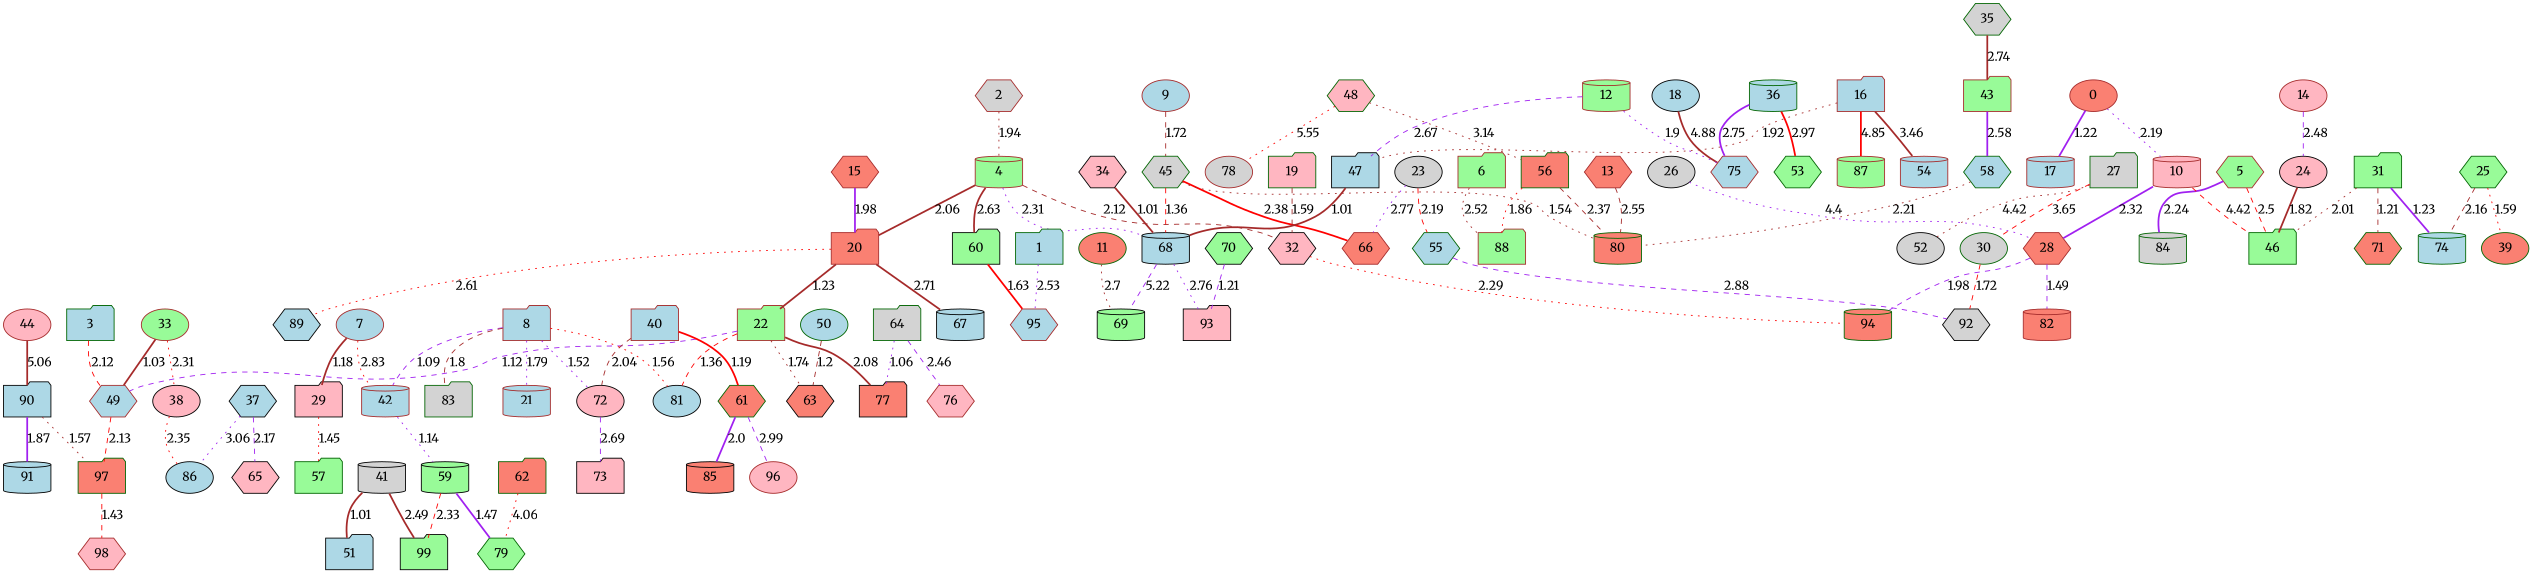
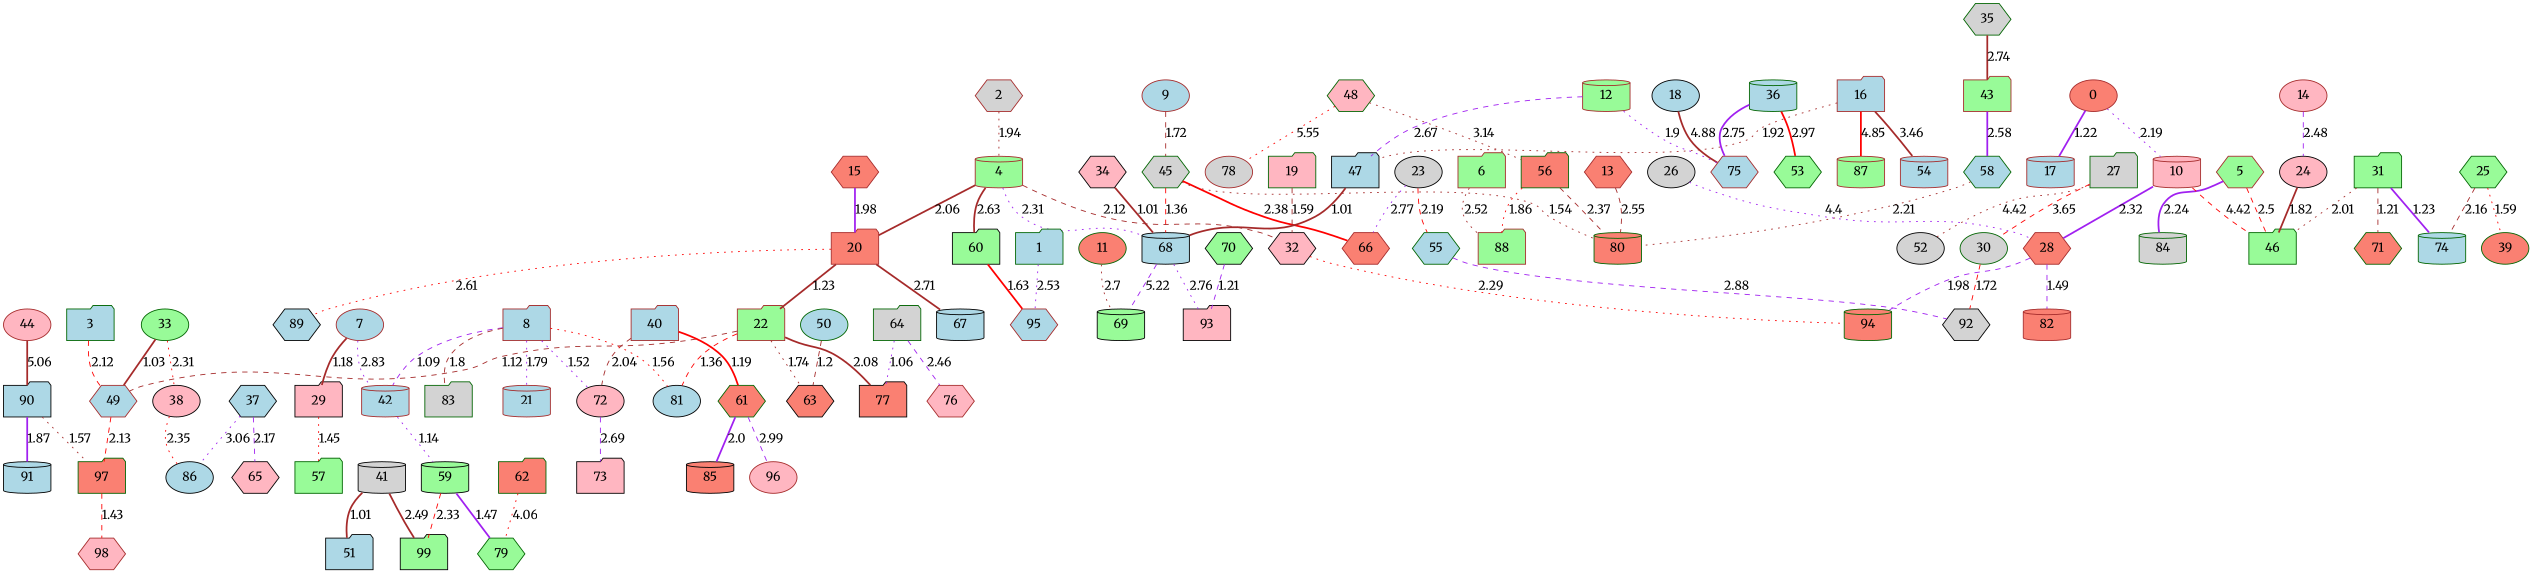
node "33": color brown -> darkgreen
edge "7" -- "42": color red -> purple
edge "22" -- "49": color purple -> brown
